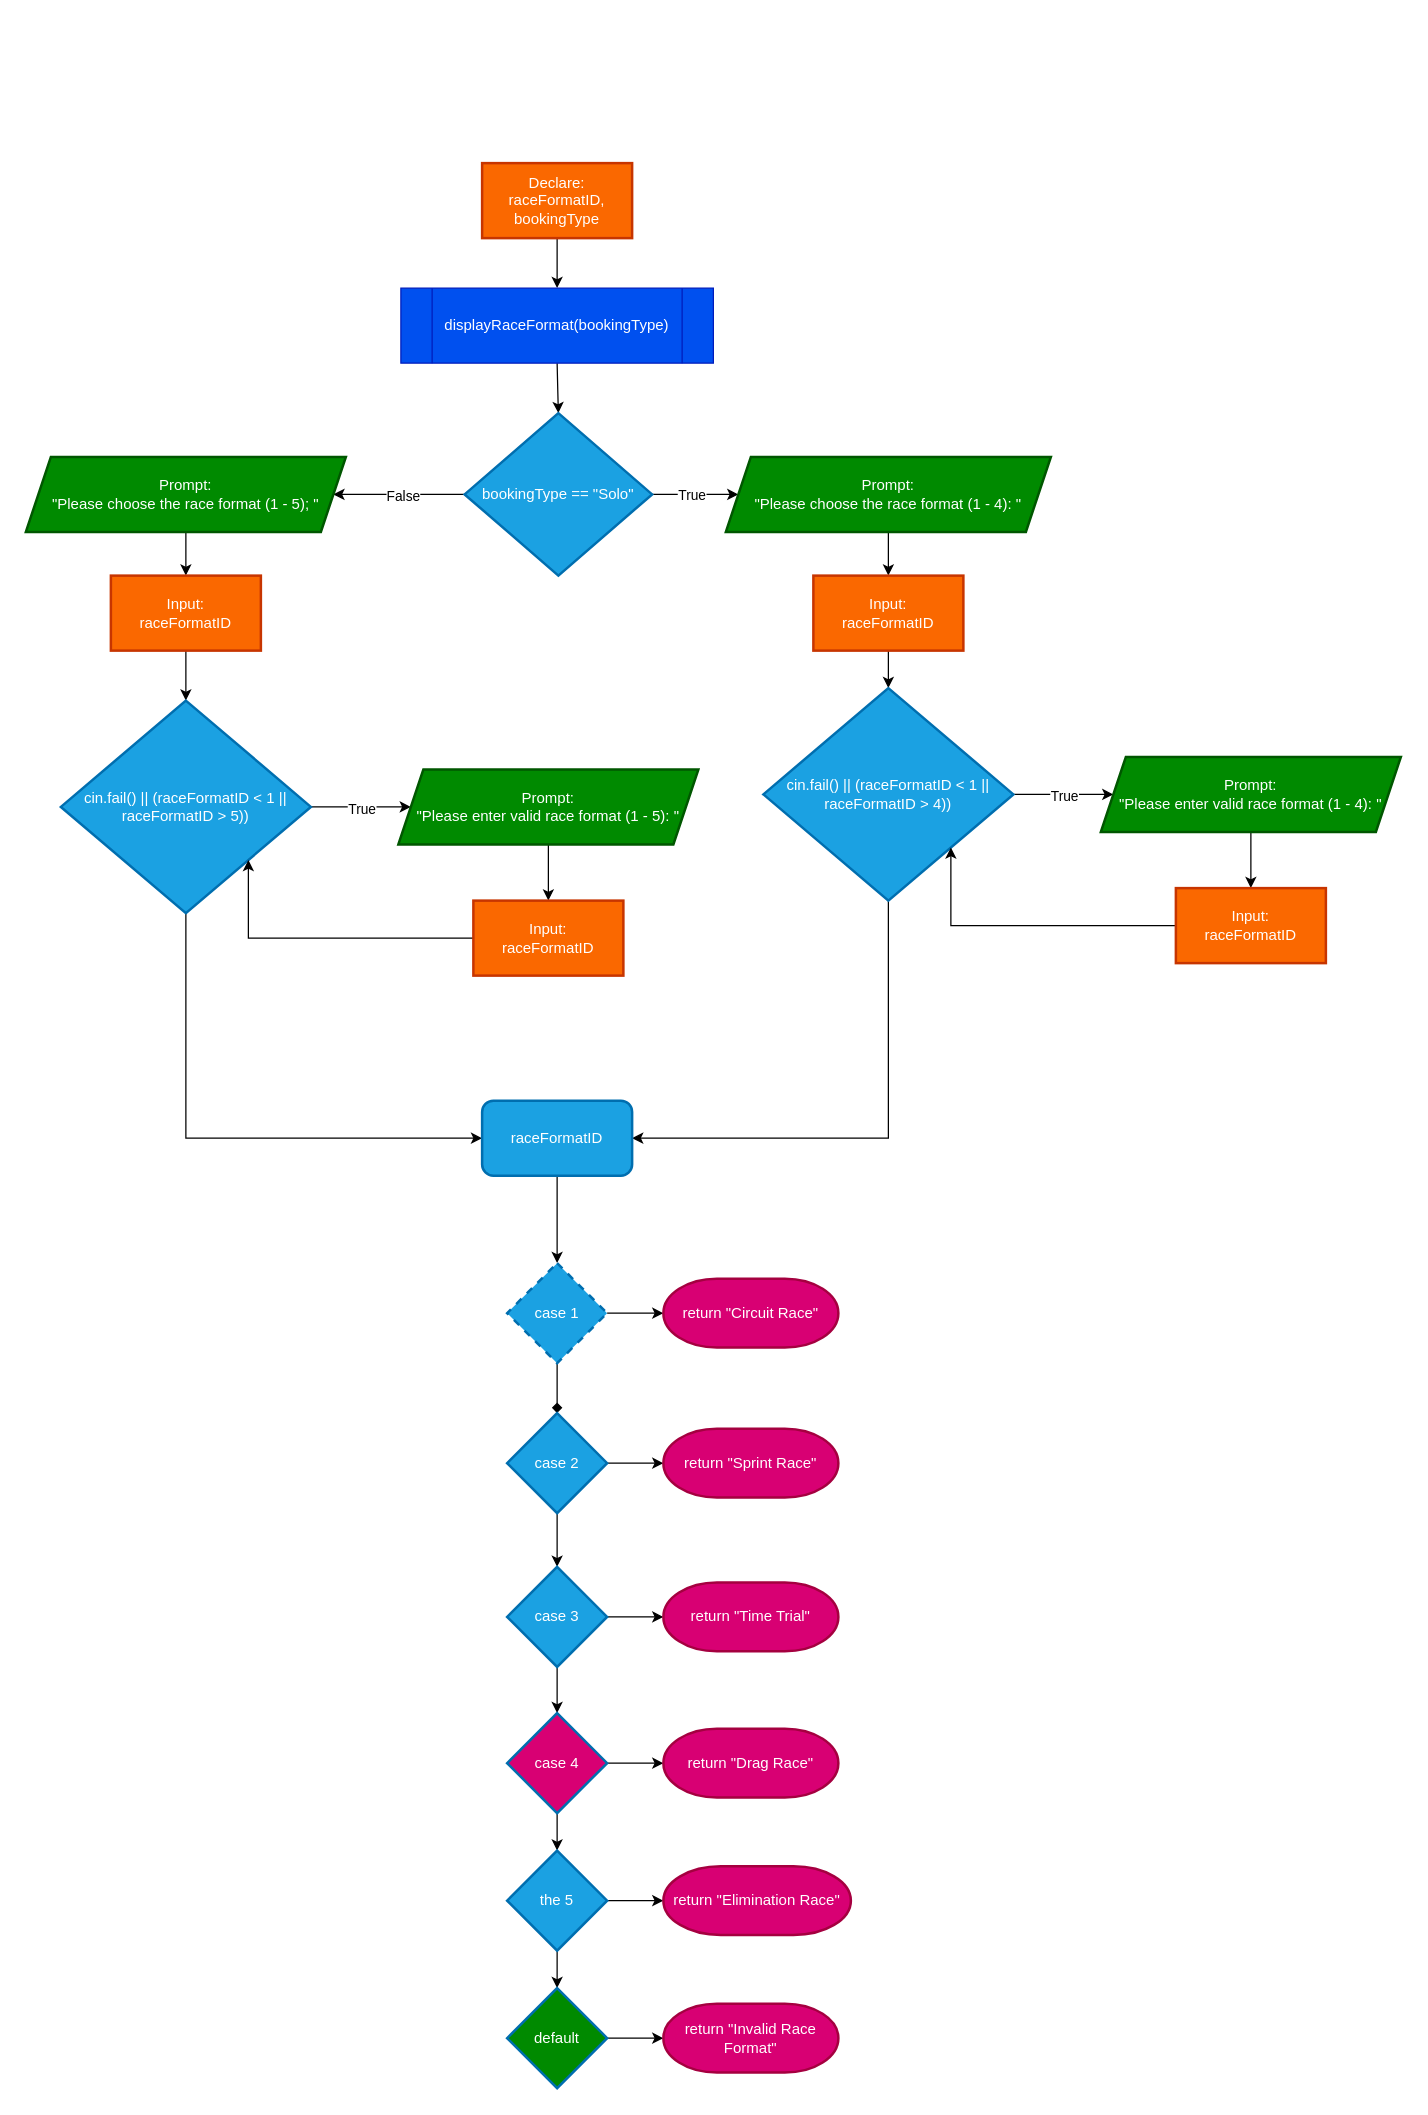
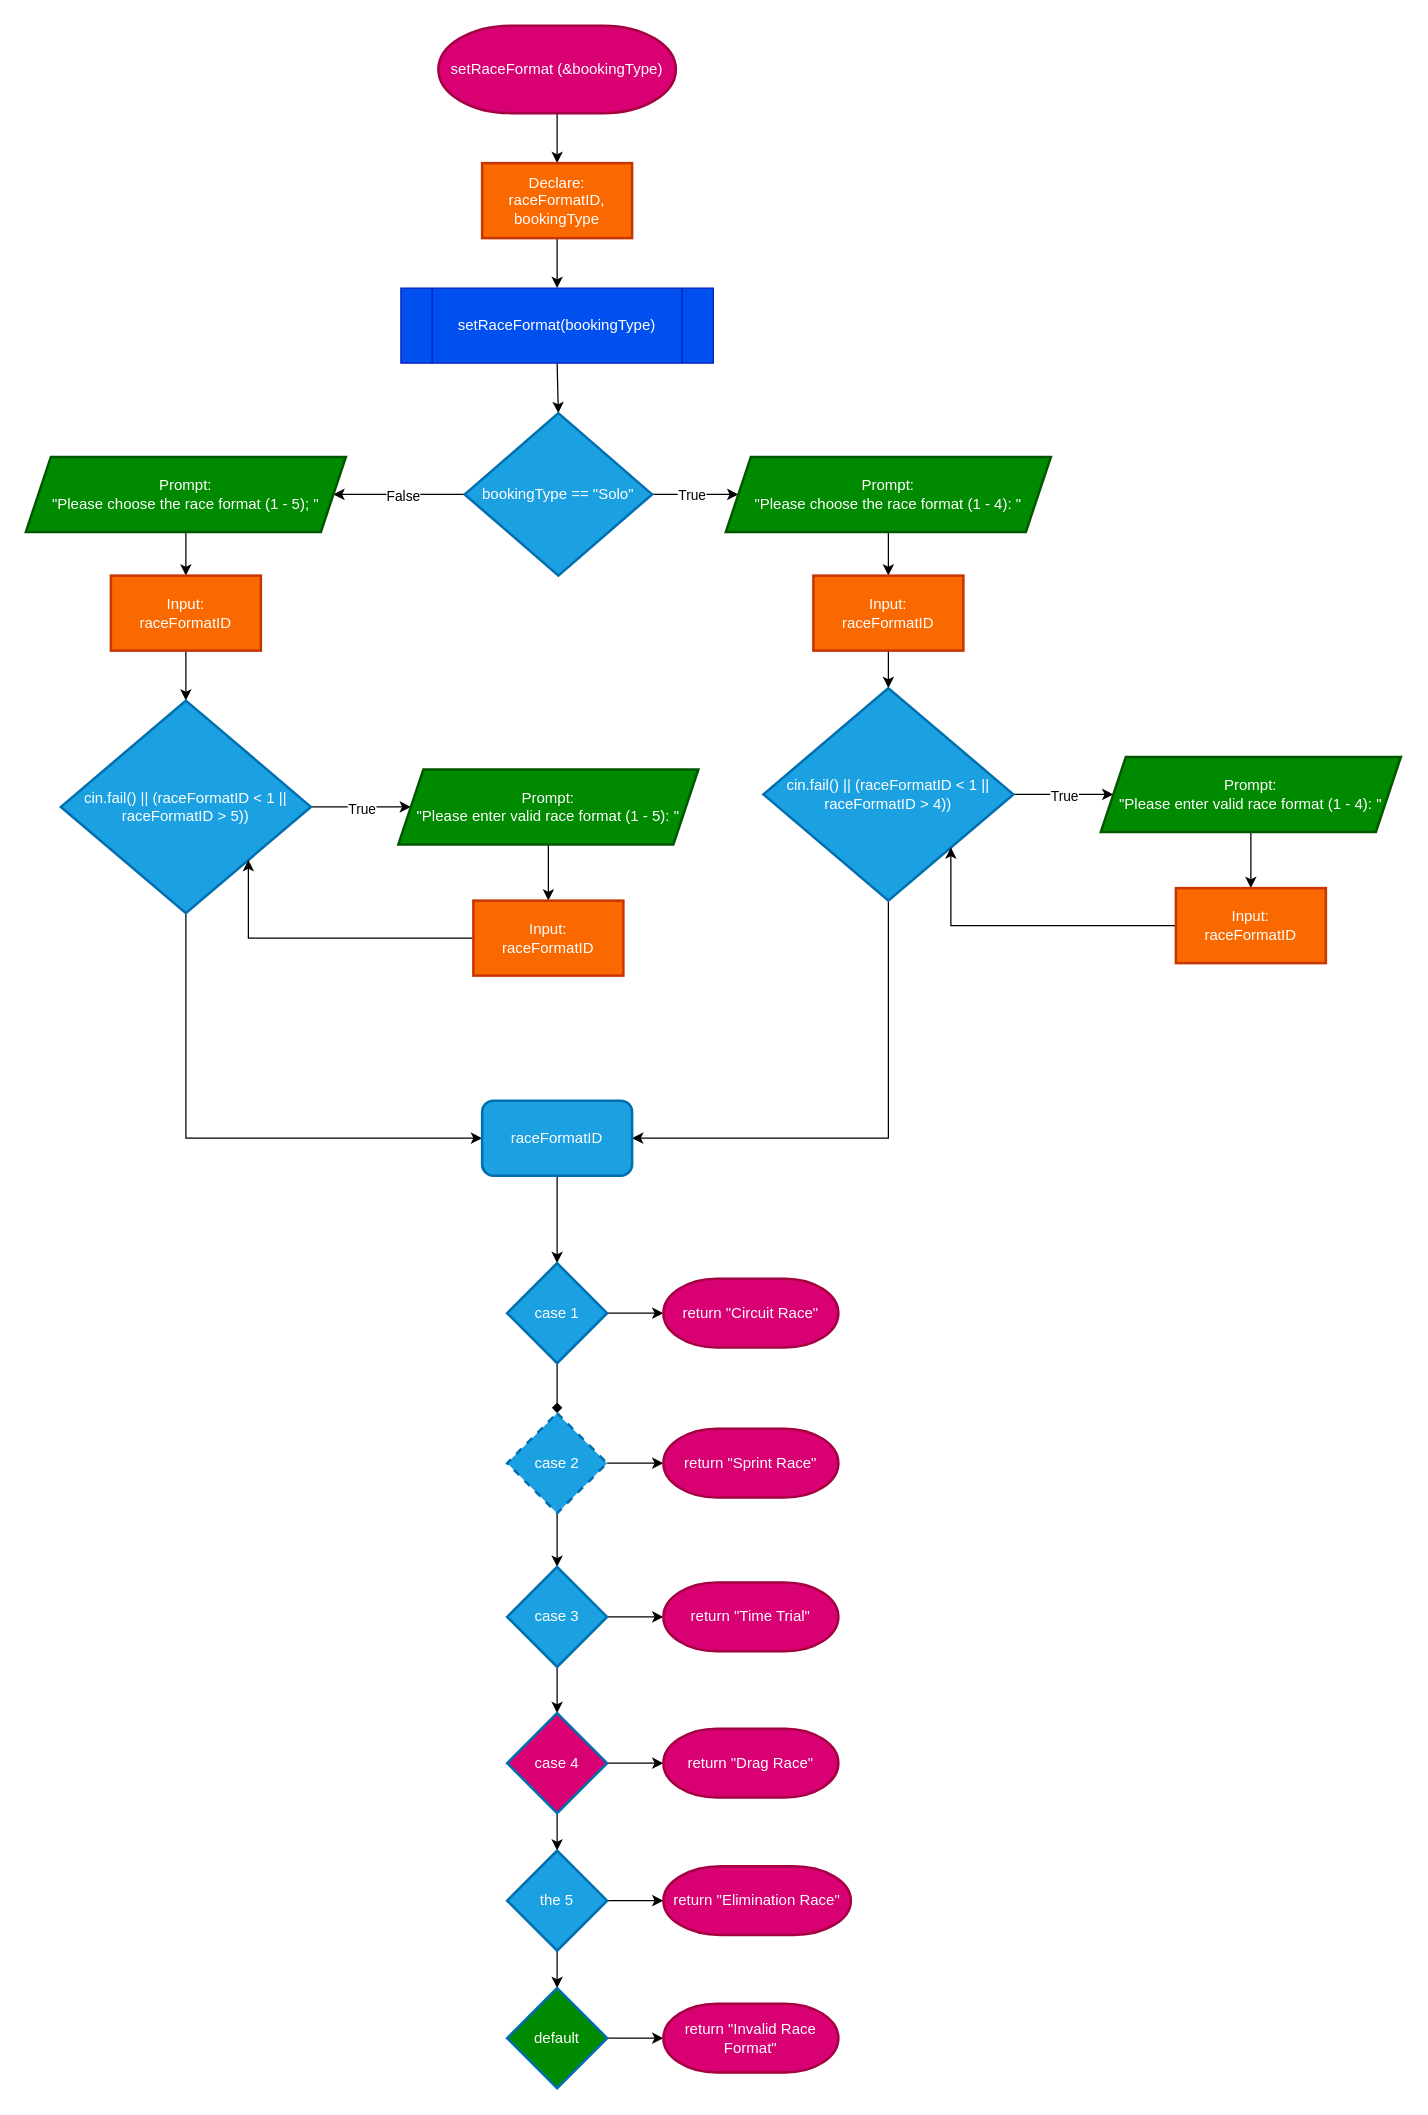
node "setRaceFormat (&bookingType)": added
edge "setRaceFormat (&bookingType)" -> "Declare: raceFormatID, bookingType": added
node "displayRaceFormat(bookingType)": label "displayRaceFormat(bookingType)" -> "setRaceFormat(bookingType)"
node "case 1": style dashed -> solid
node "case 2": style solid -> dashed
